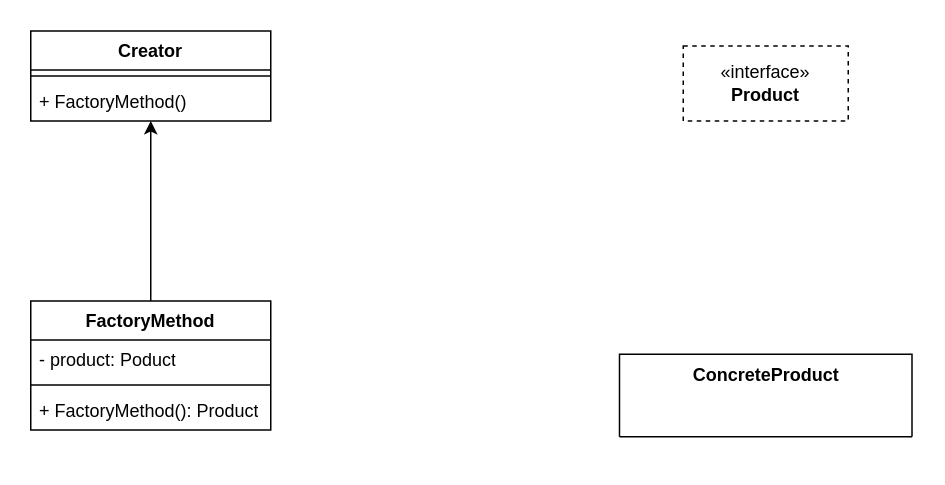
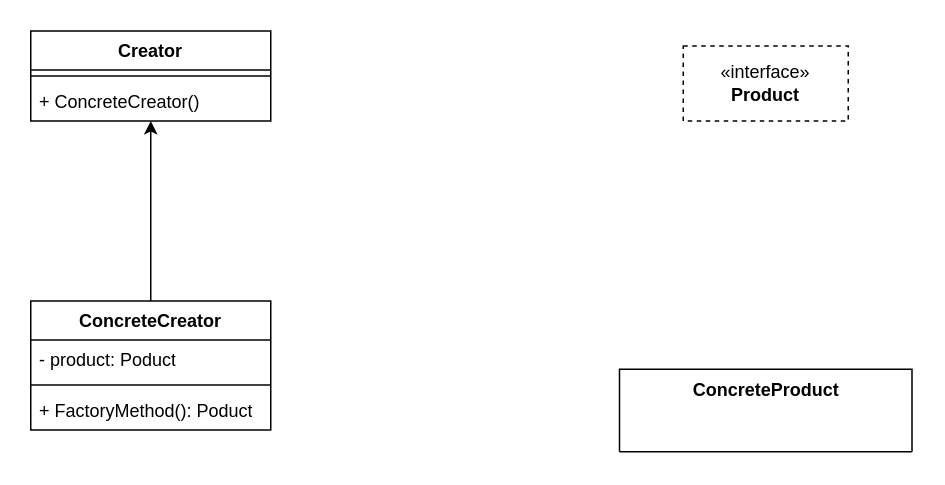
node "+ FactoryMethod()": label "+ FactoryMethod()" -> "+ ConcreteCreator()"
node "FactoryMethod": label "FactoryMethod" -> "ConcreteCreator"
node "ConcreteProduct": moved (766, 395) -> (766, 410)
node "+ FactoryMethod(): Product": label "+ FactoryMethod(): Product" -> "+ FactoryMethod(): Poduct"
